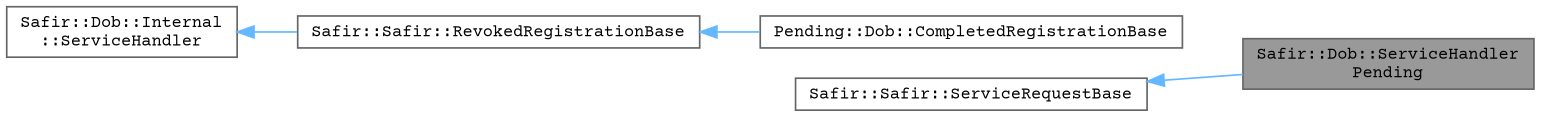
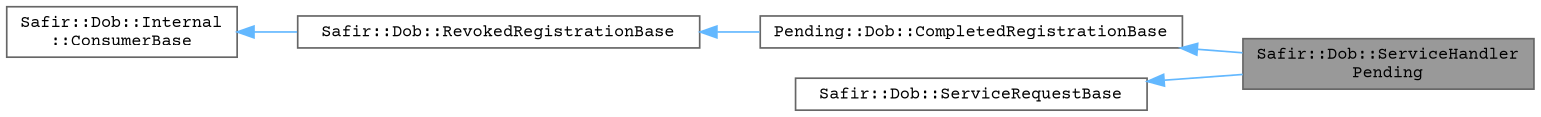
node "Safir::Dob::Internal ::ServiceHandler": label "Safir::Dob::Internal ::ServiceHandler" -> "Safir::Dob::Internal ::ConsumerBase"
node "Safir::Safir::RevokedRegistrationBase": label "Safir::Safir::RevokedRegistrationBase" -> "Safir::Dob::RevokedRegistrationBase"
edge "Safir::Dob::ServiceHandler Pending" -> "Pending::Dob::CompletedRegistrationBase": added
node "Safir::Safir::ServiceRequestBase": label "Safir::Safir::ServiceRequestBase" -> "Safir::Dob::ServiceRequestBase"
